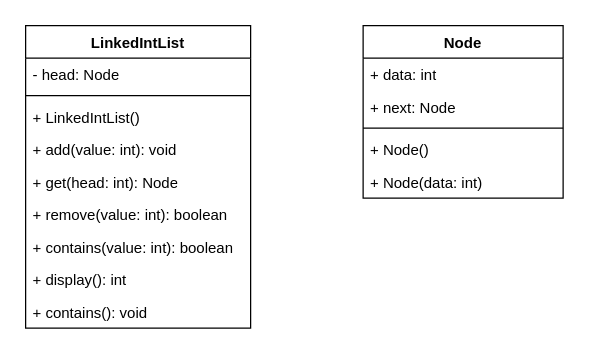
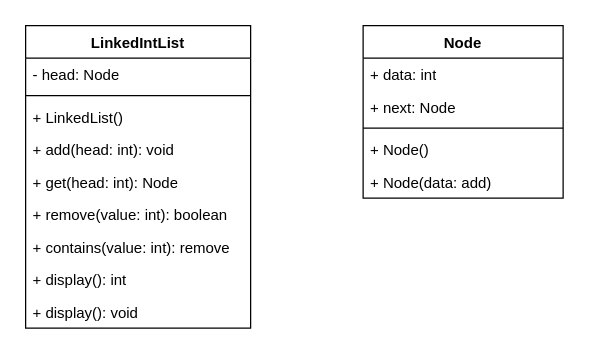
node "+ LinkedIntList()": label "+ LinkedIntList()" -> "+ LinkedList()"
node "+ add(value: int): void": label "+ add(value: int): void" -> "+ add(head: int): void"
node "+ Node(data: int)": label "+ Node(data: int)" -> "+ Node(data: add)"
node "+ contains(value: int): boolean": label "+ contains(value: int): boolean" -> "+ contains(value: int): remove"
node "+ contains(): void": label "+ contains(): void" -> "+ display(): void"
